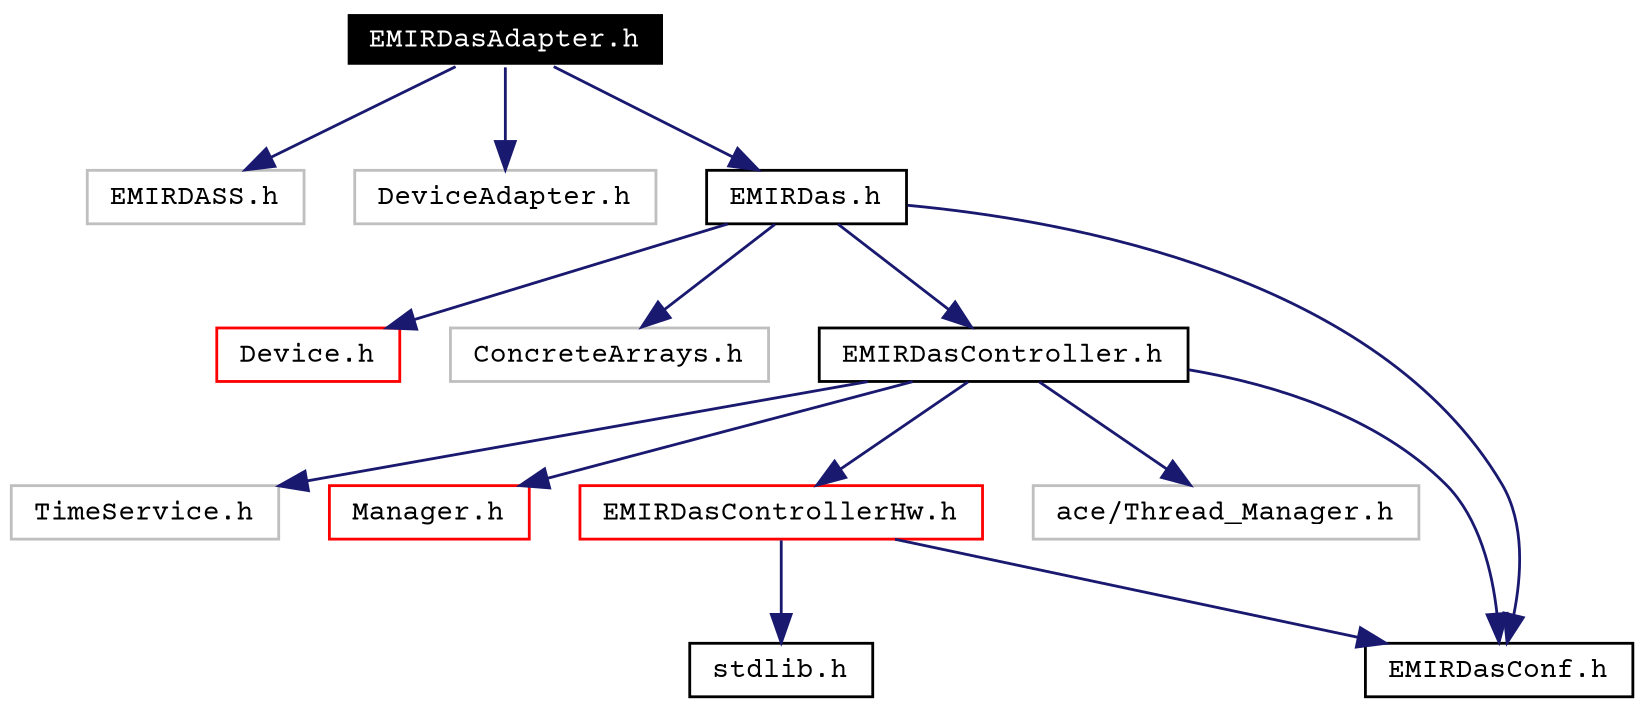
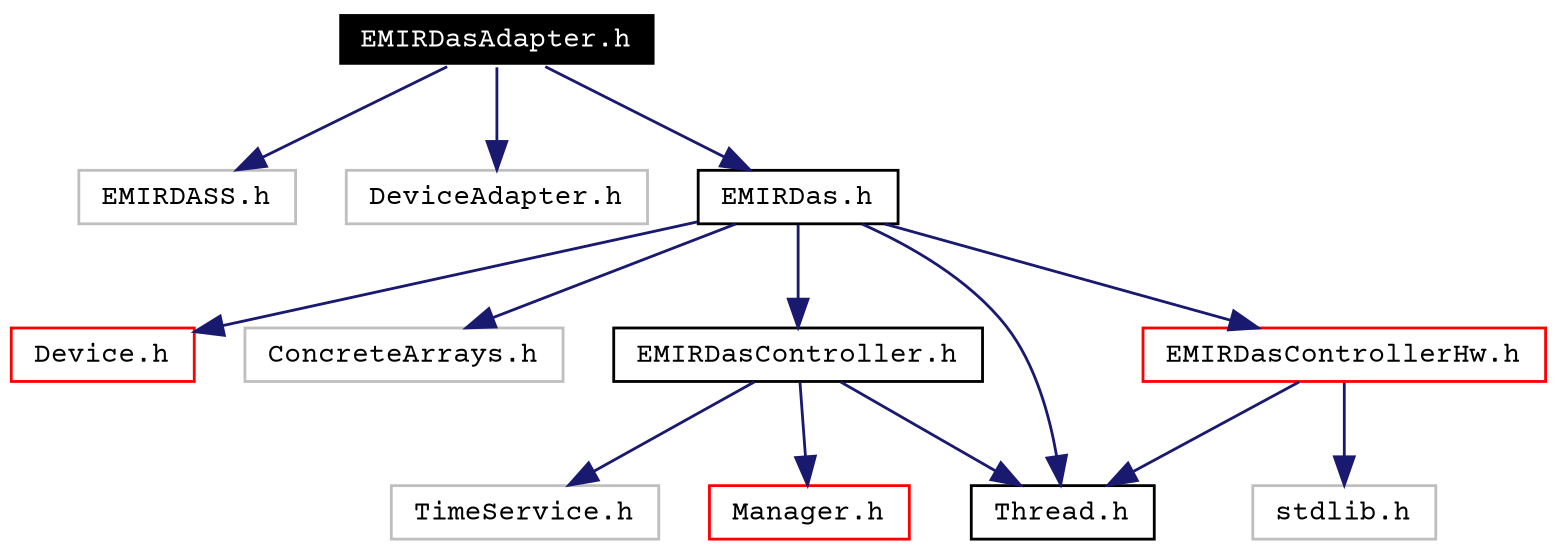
edge "EMIRDasController.h" -> "EMIRDasControllerHw.h": now "EMIRDas.h" -> "EMIRDasControllerHw.h"
node "ace/Thread_Manager.h": removed
node "stdlib.h": color black -> grey75
node "EMIRDasConf.h": label "EMIRDasConf.h" -> "Thread.h"
